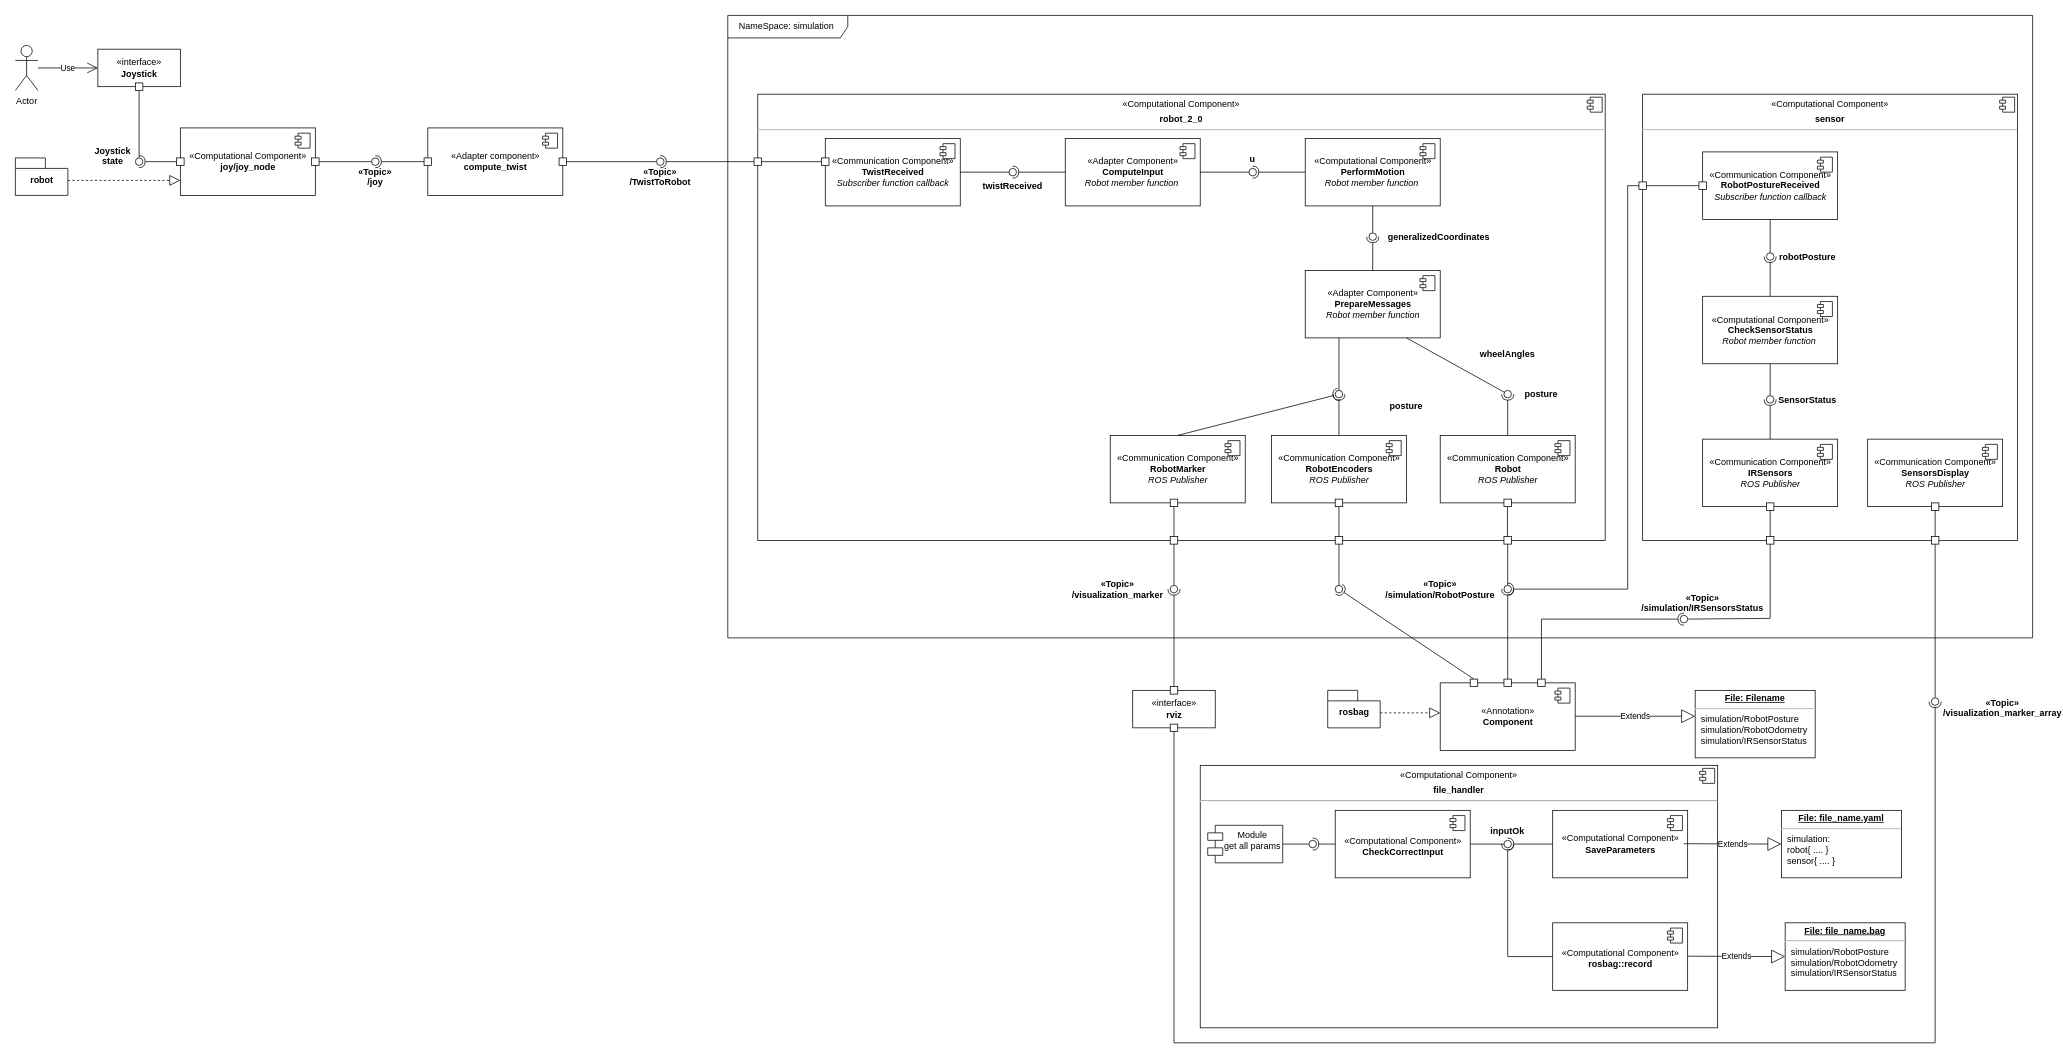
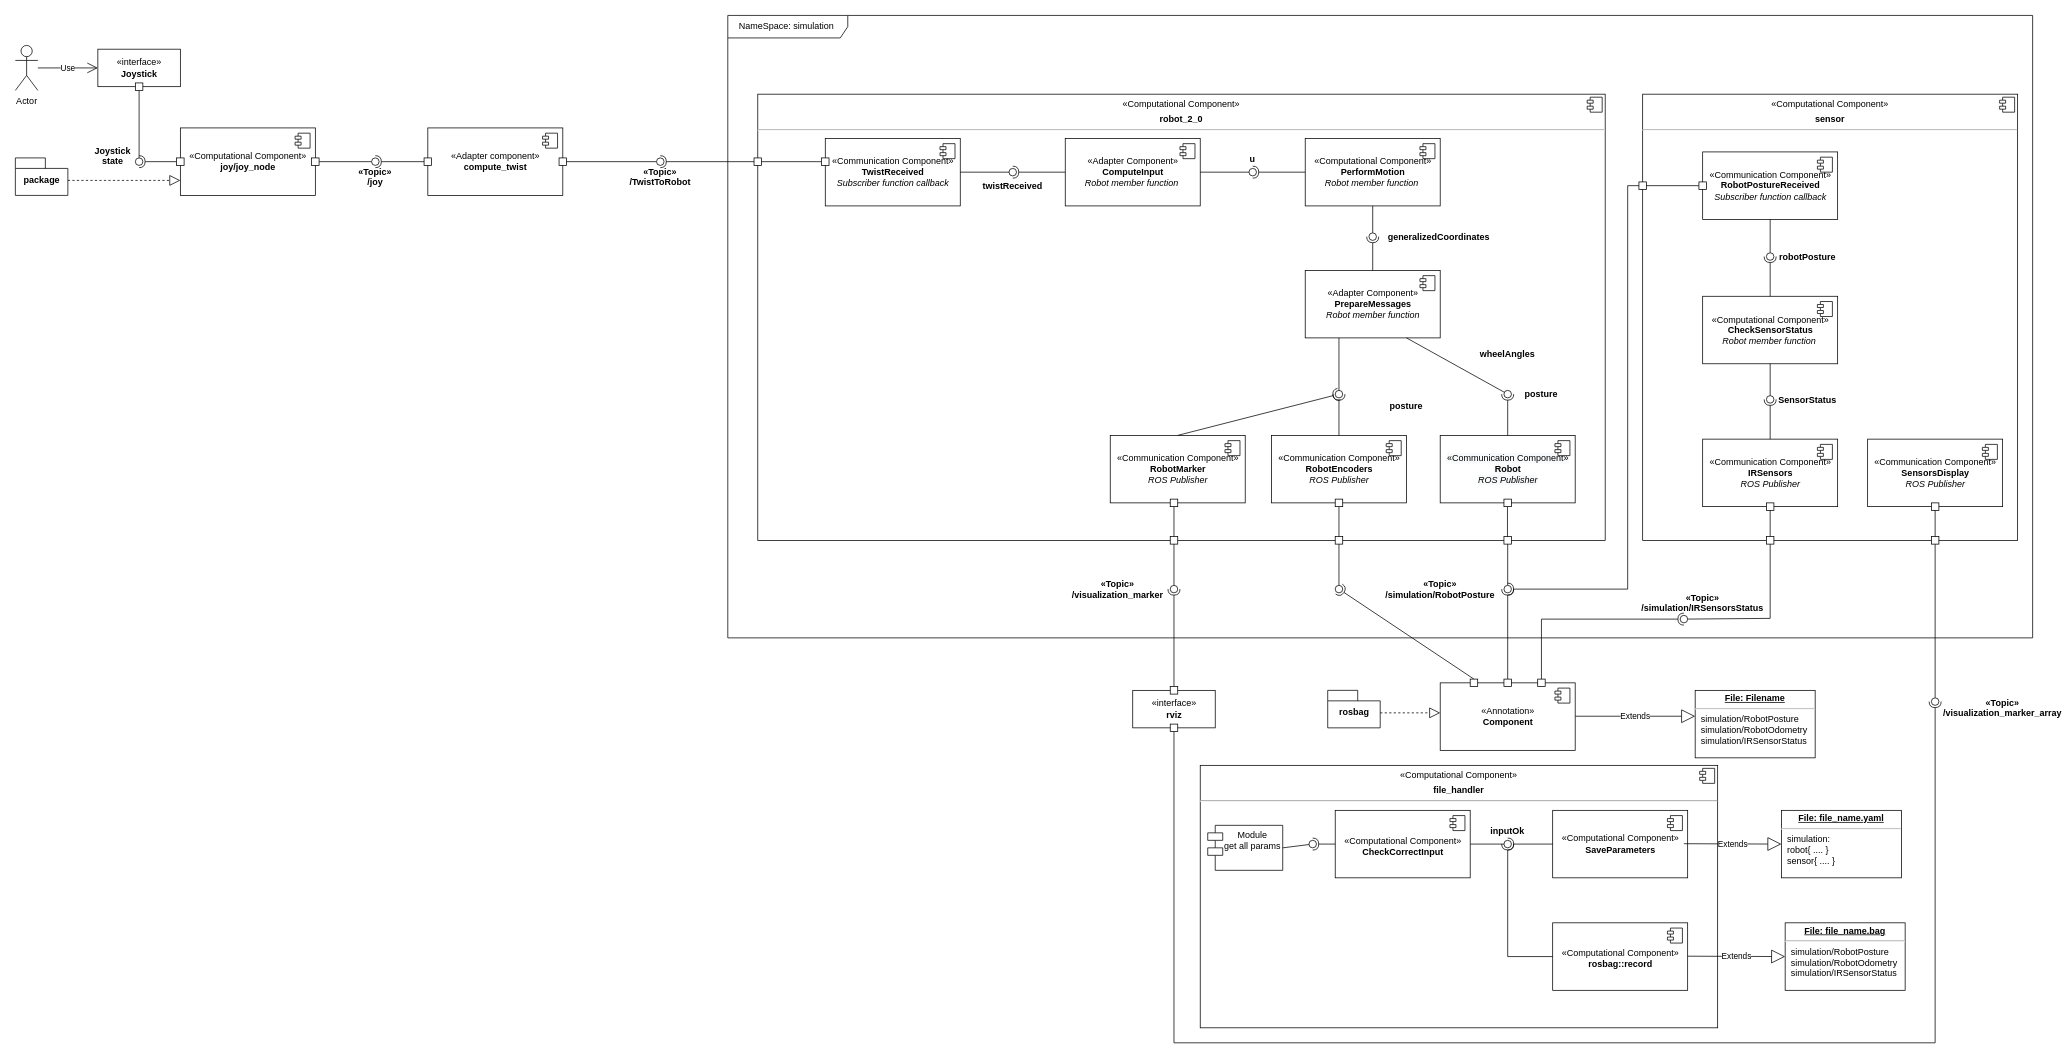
node "robot": label "robot" -> "package"
node "Module get all params": size 75x38 -> 75x45
